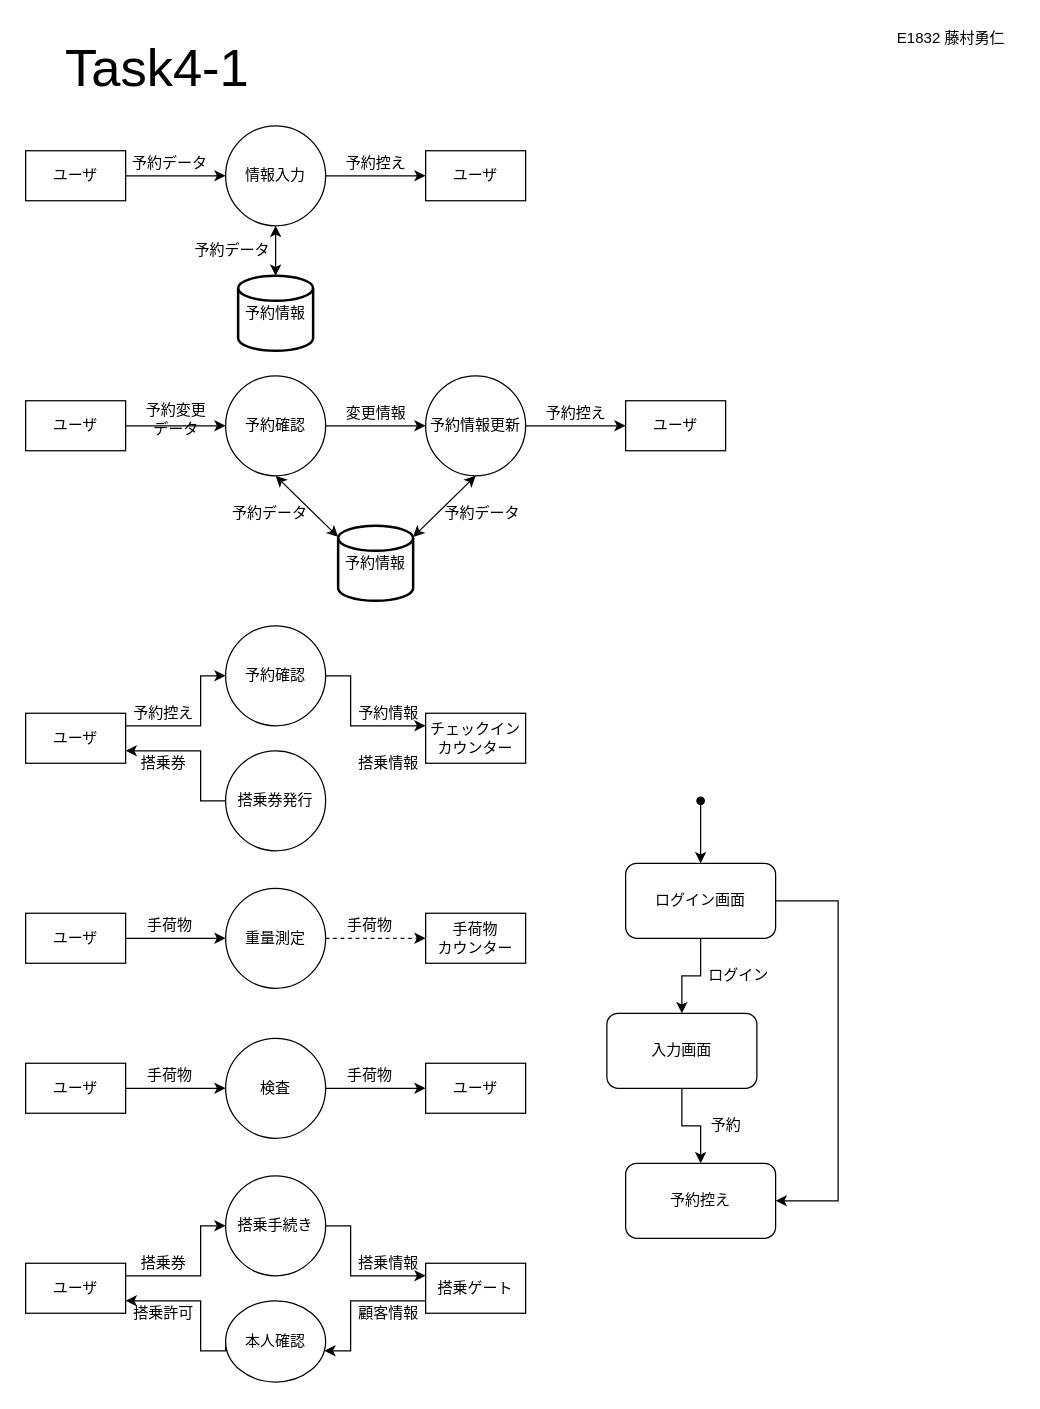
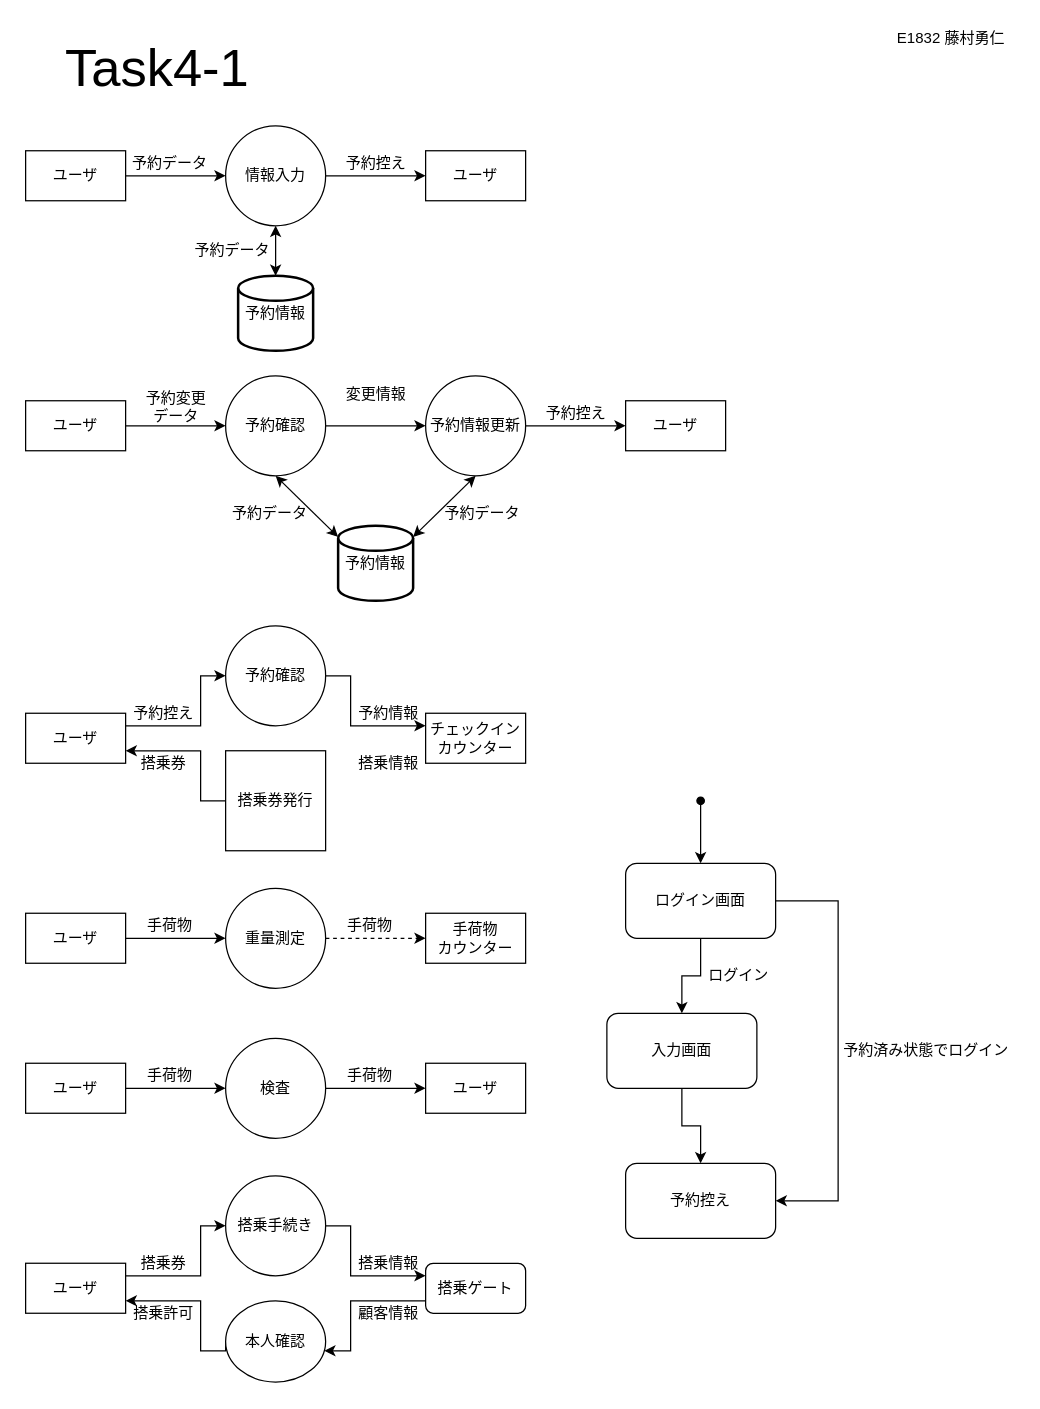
node "変更情報": moved (376, 413) -> (376, 394)
node "予約変更 データ": moved (176, 419) -> (176, 407)
node "搭乗券発行": shape ellipse -> rectangle
node "予約済み状態でログイン": added
node "予約": removed
node "搭乗ゲート": shape rectangle -> rounded rectangle
